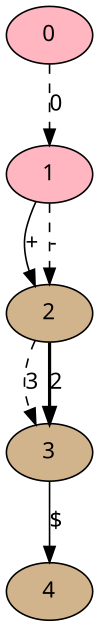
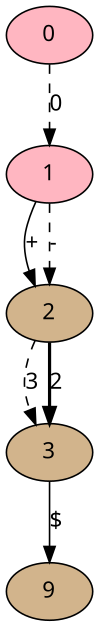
node "4": label "4" -> "9"
